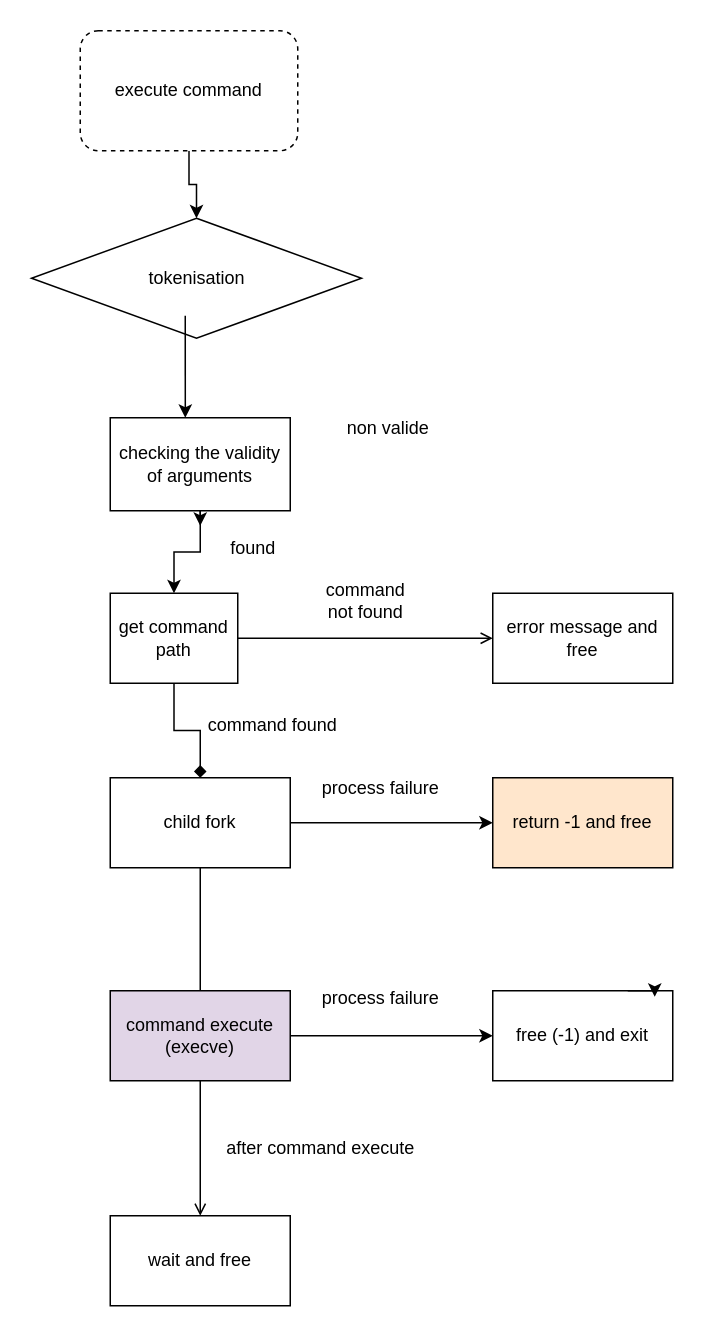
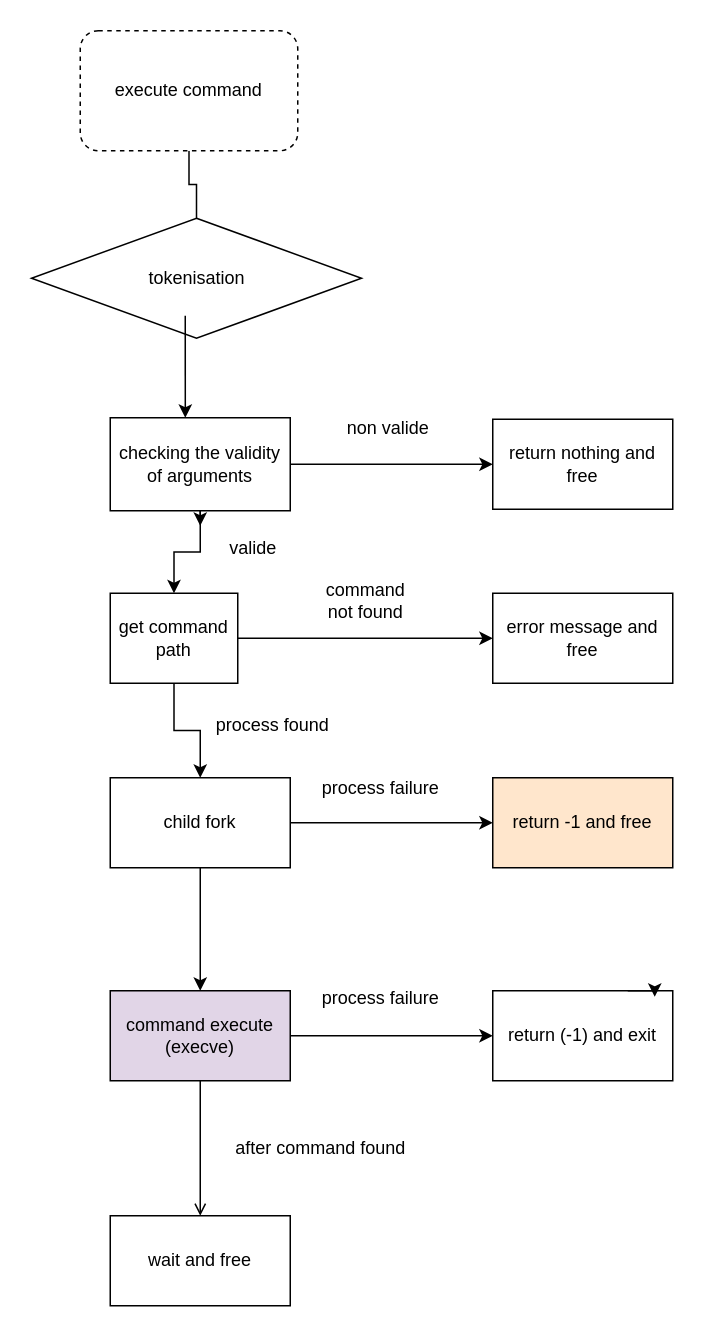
edge "execute command" -> "tokenisation": arrowhead classic -> none
edge "checking the validity of arguments" -> "return nothing and free": added
node "return nothing and free": added
node "found": label "found" -> "valide"
edge "get command path" -> "error message and free": arrowhead open -> classic
node "command found": label "command found" -> "process found"
edge "get command path" -> "child fork": arrowhead diamond -> classic
edge "child fork" -- "command execute (execve)": arrowhead none -> classic
node "free (-1) and exit": label "free (-1) and exit" -> "return (-1) and exit"
node "after command execute": label "after command execute" -> "after command found"
